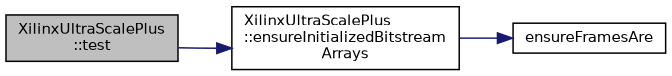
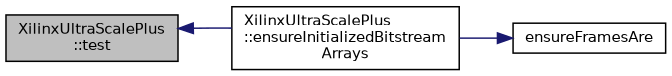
edge "XilinxUltraScalePlus ::test" -> "XilinxUltraScalePlus ::ensureInitializedBitstream Arrays": reversed
